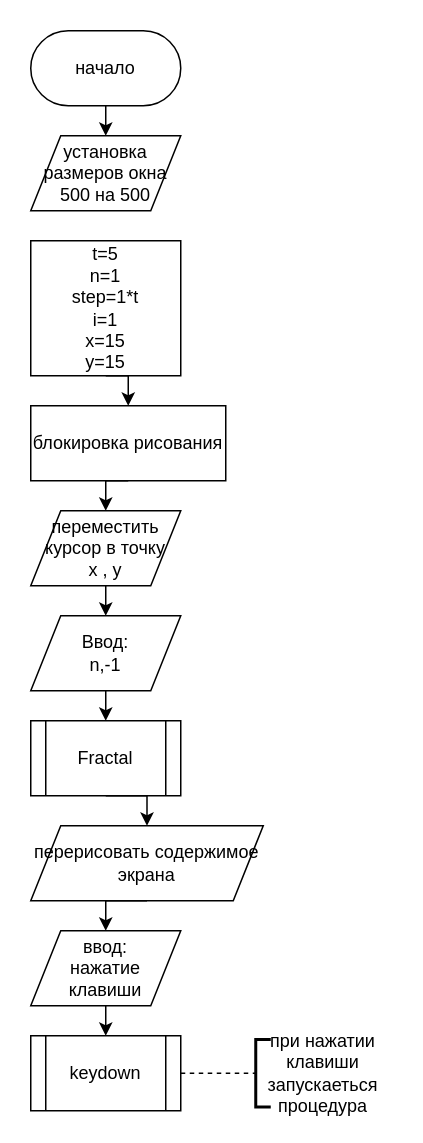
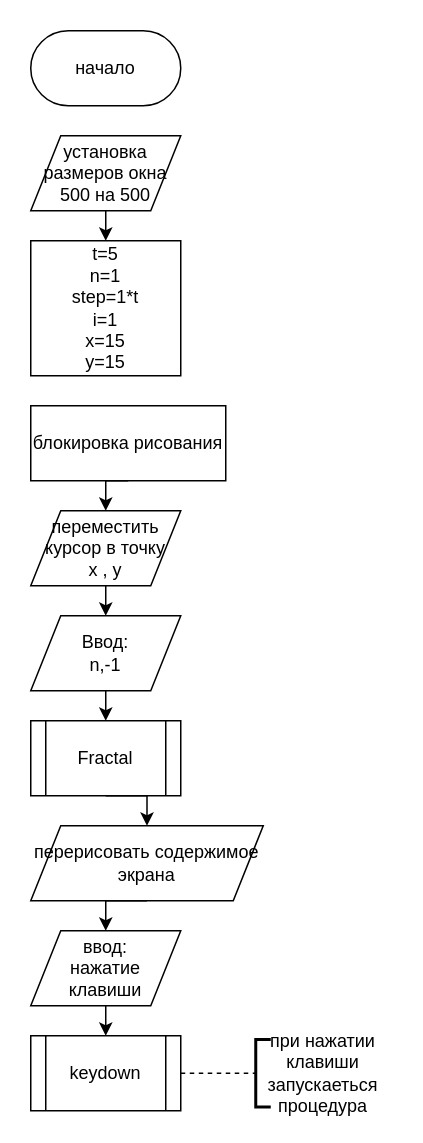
edge "начало" -> "установка размеров окна 500 на 500": removed
edge "установка размеров окна 500 на 500" -> "t=5 n=1 step=1*t i=1 x=15 y=15": added
edge "t=5 n=1 step=1*t i=1 x=15 y=15" -> "блокировка рисования": removed
